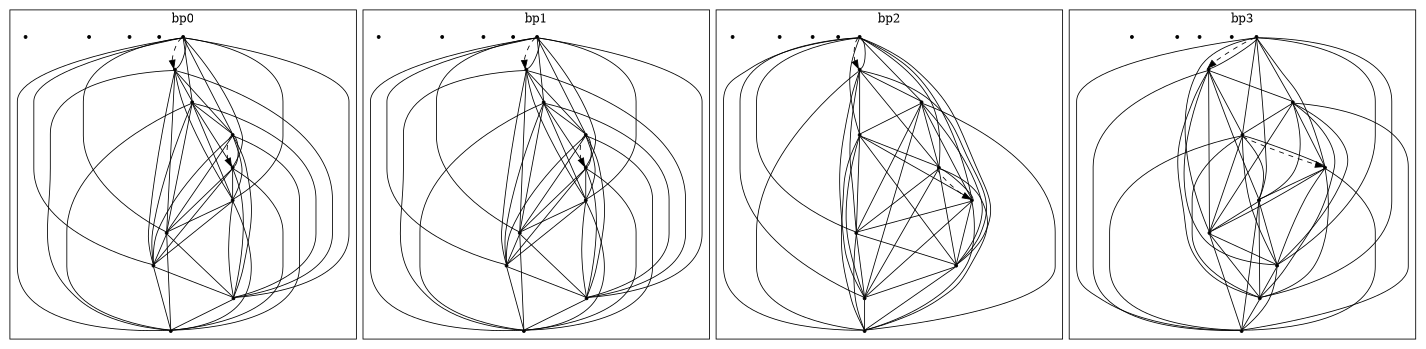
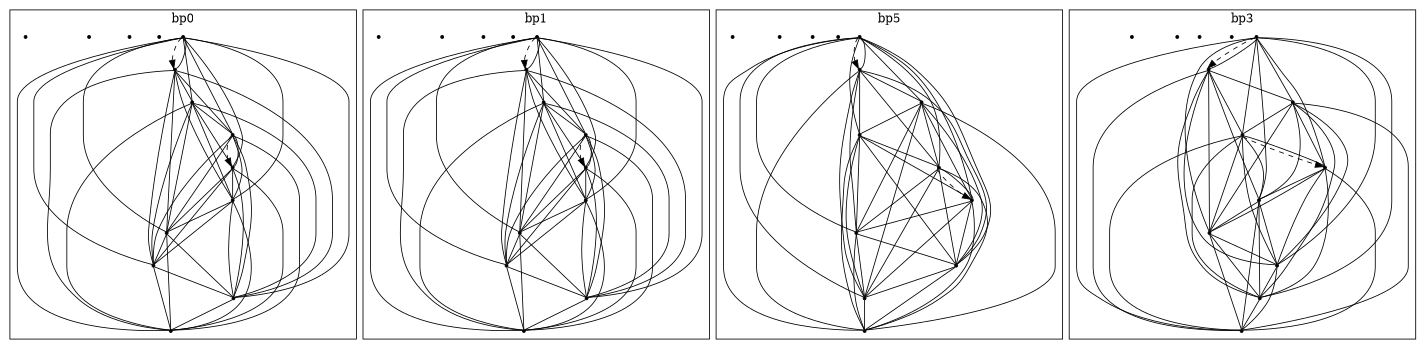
cluster "bp2": label "bp2" -> "bp5"
